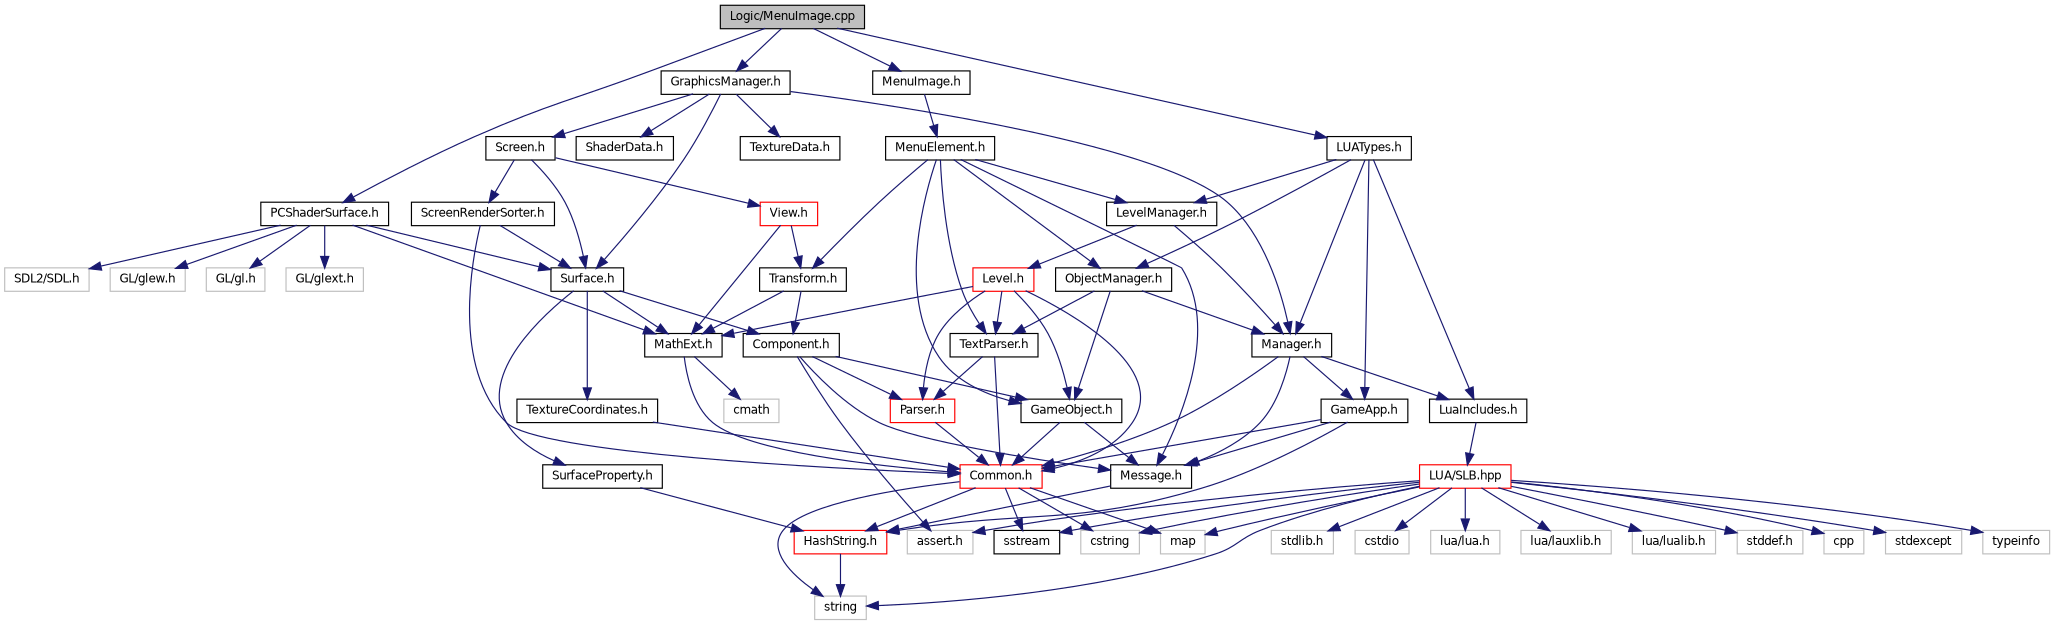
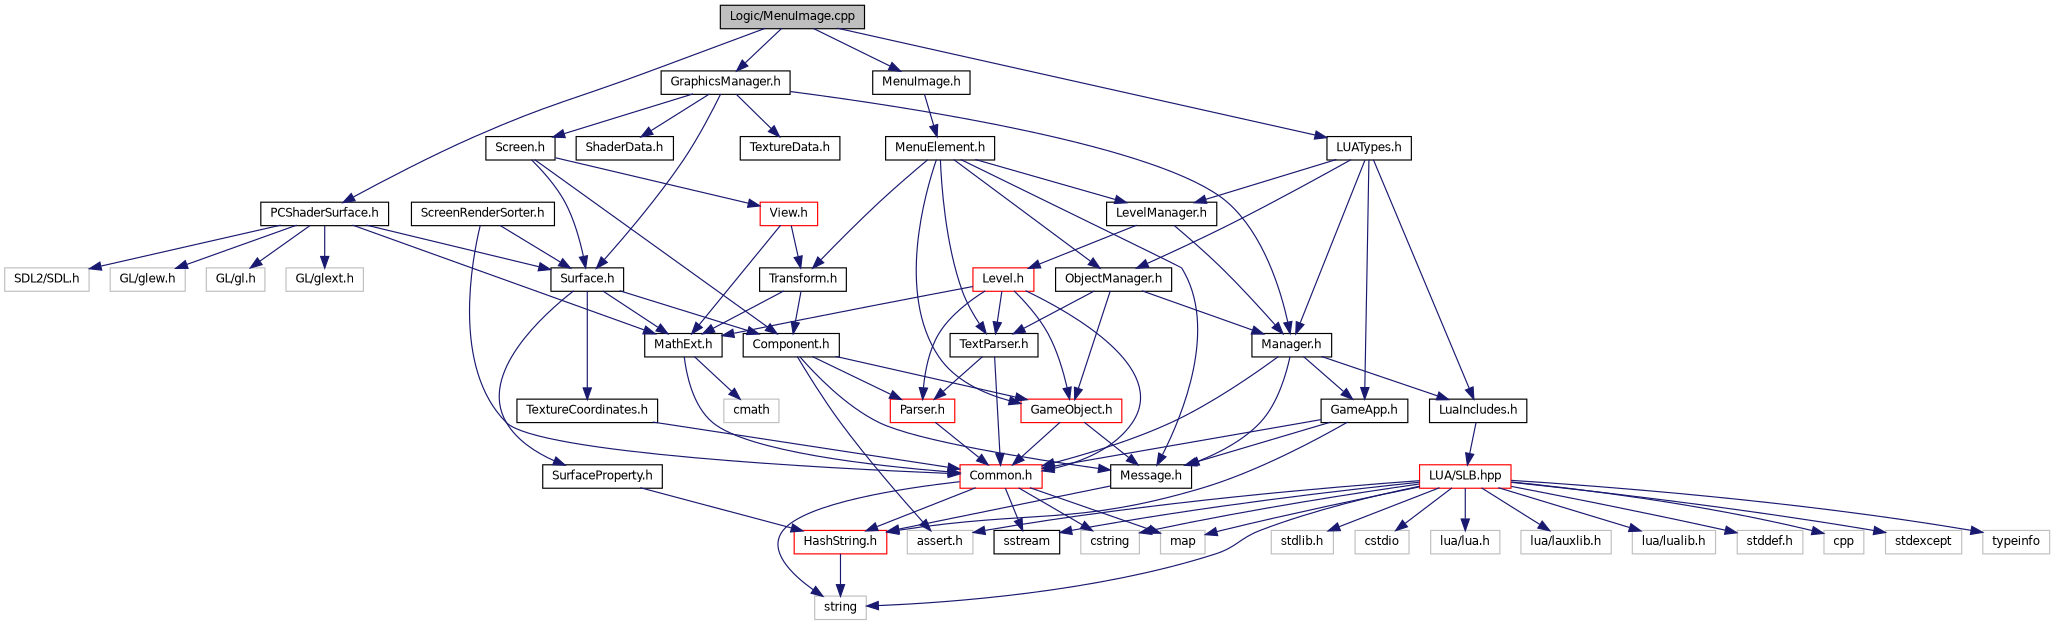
edge "Screen.h" -> "ScreenRenderSorter.h": now "Screen.h" -> "Component.h"
node "GameObject.h": color black -> red
